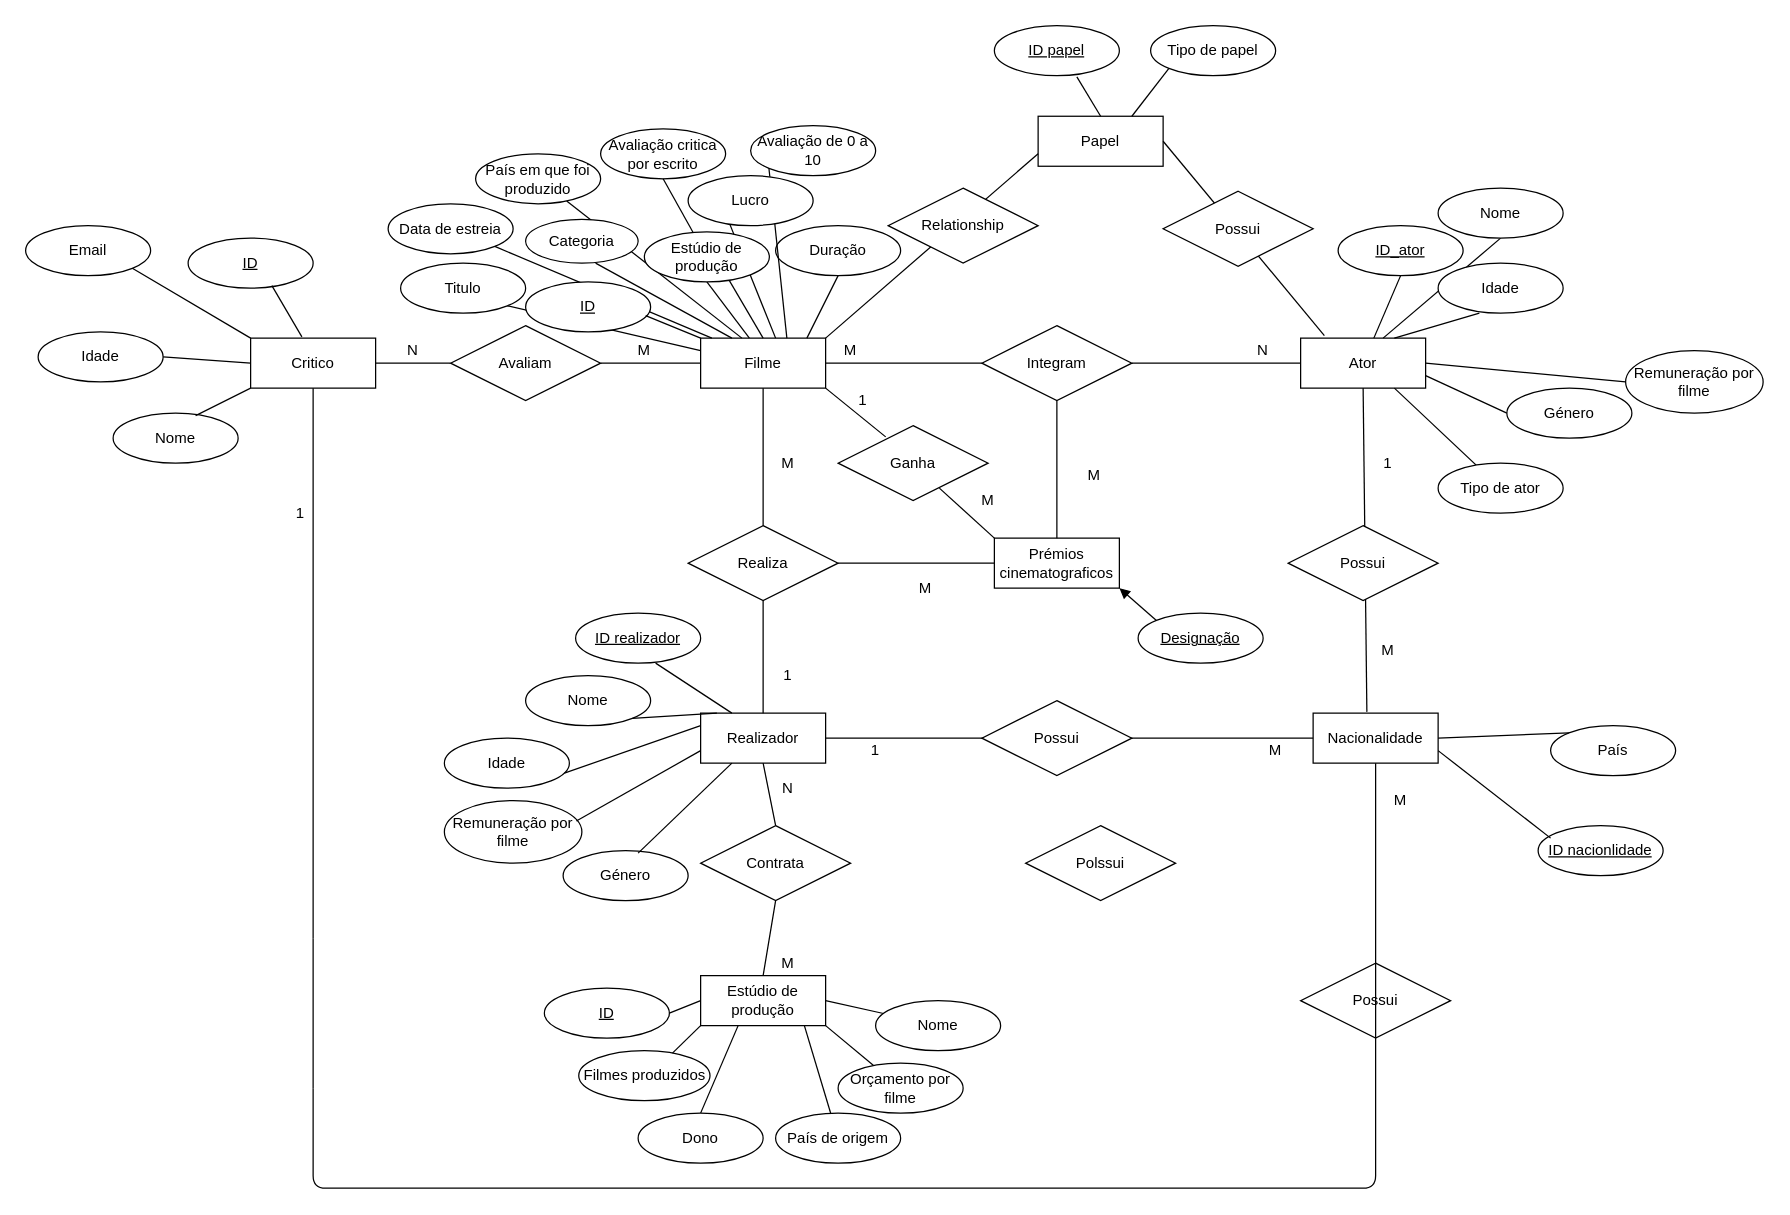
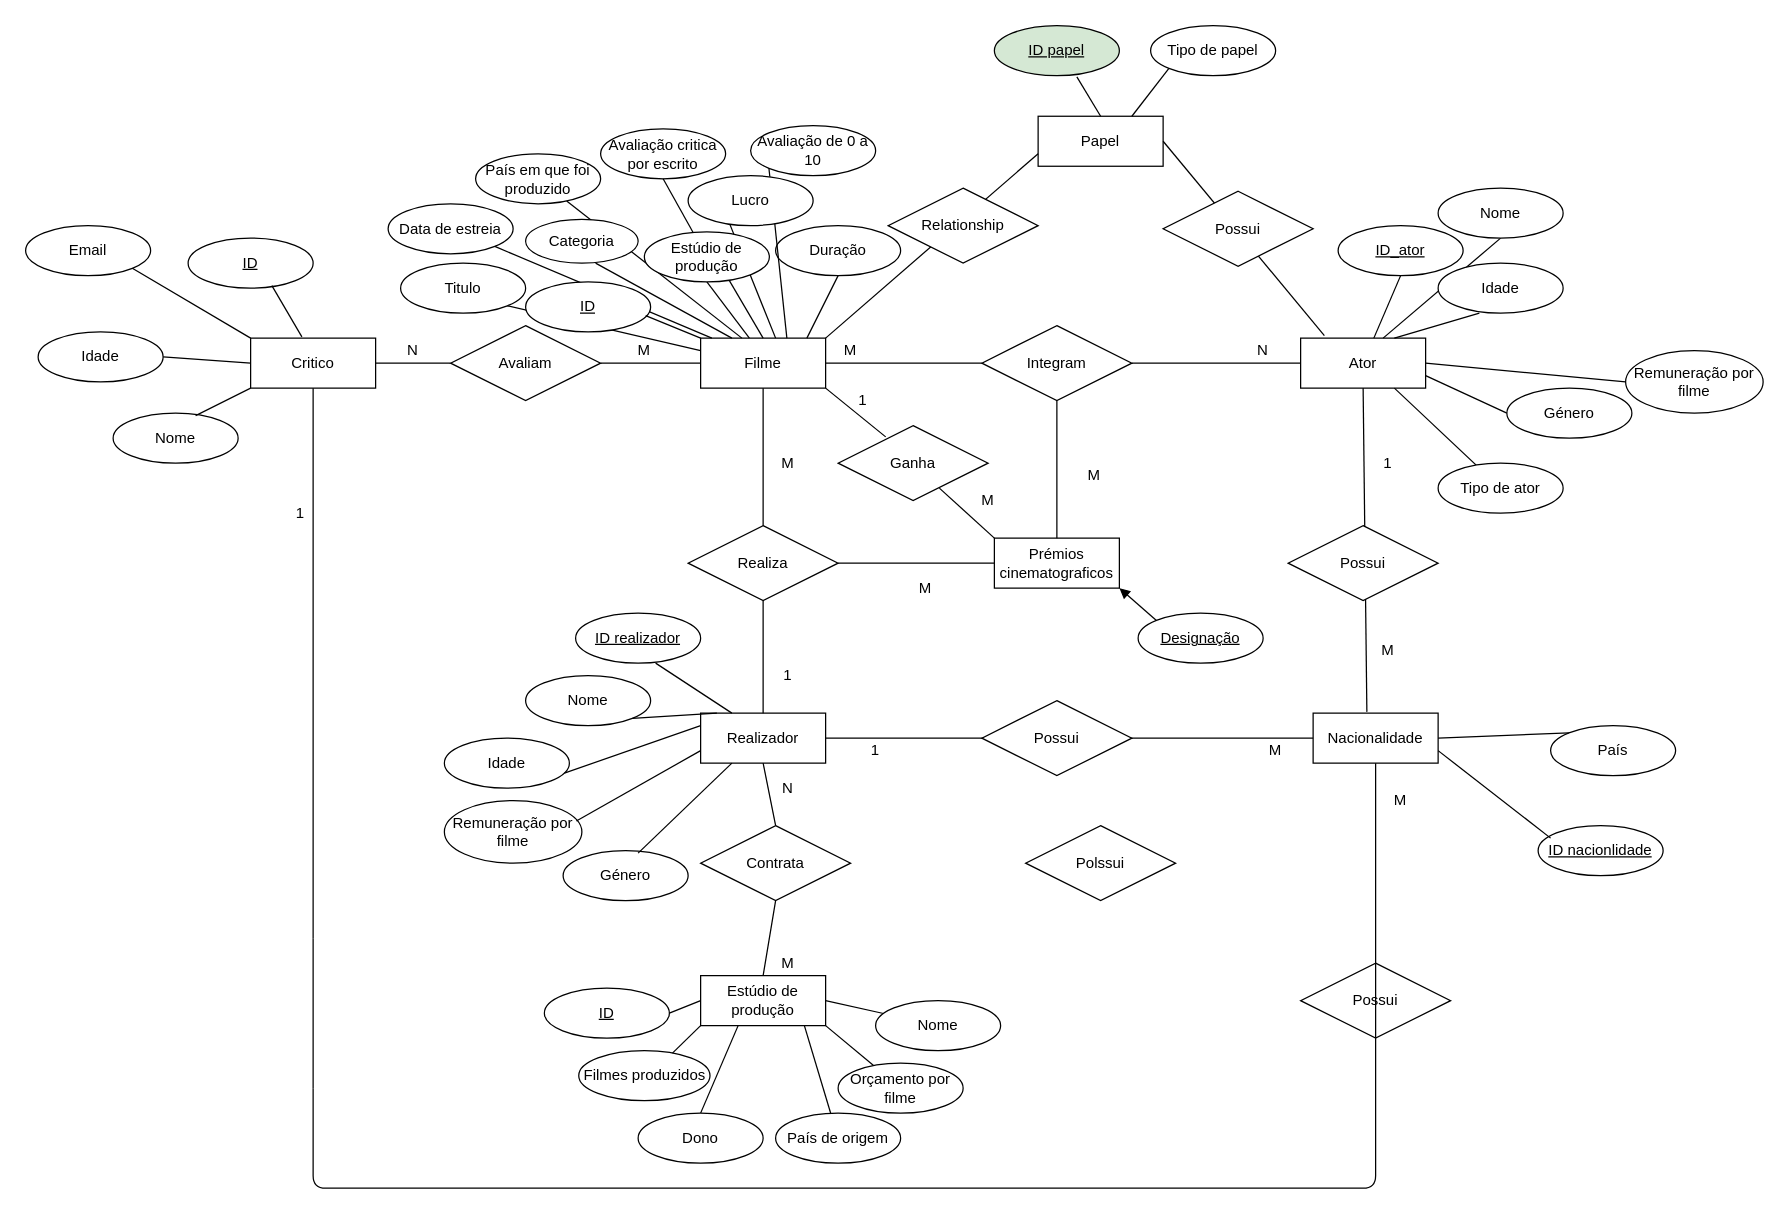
node "ID papel": fillcolor #ffffff -> #d5e8d4
